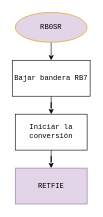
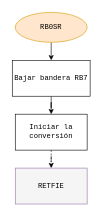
node "RB0SR": fillcolor #e1d5e7 -> #ffe6cc
edge "Iniciar la conversión" -> "RETFIE": style solid -> dashed
node "RETFIE": fillcolor #e1d5e7 -> #f5f5f5
